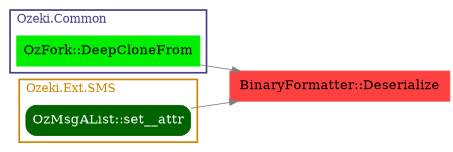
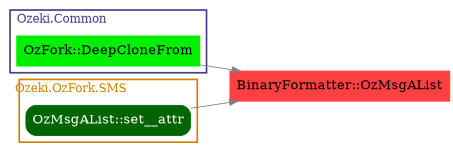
node "BinaryFormatter::Deserialize": label "BinaryFormatter::Deserialize" -> "BinaryFormatter::OzMsgAList"
cluster "Ozeki.Ext.SMS": label "Ozeki.Ext.SMS" -> "Ozeki.OzFork.SMS"
